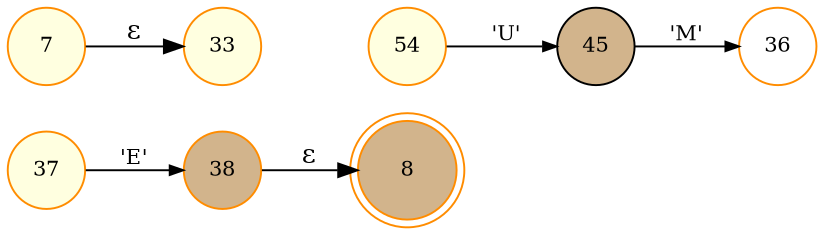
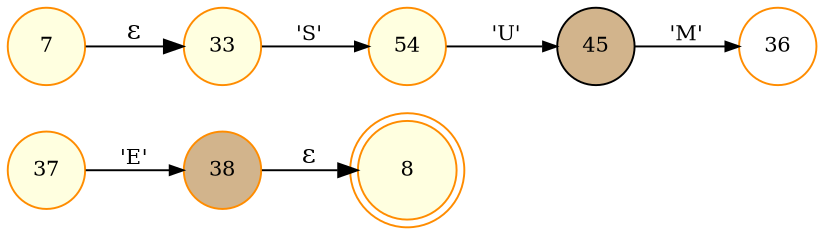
edge "33" -> "54": added, label "'S'"
node "8": fillcolor tan -> lightyellow
